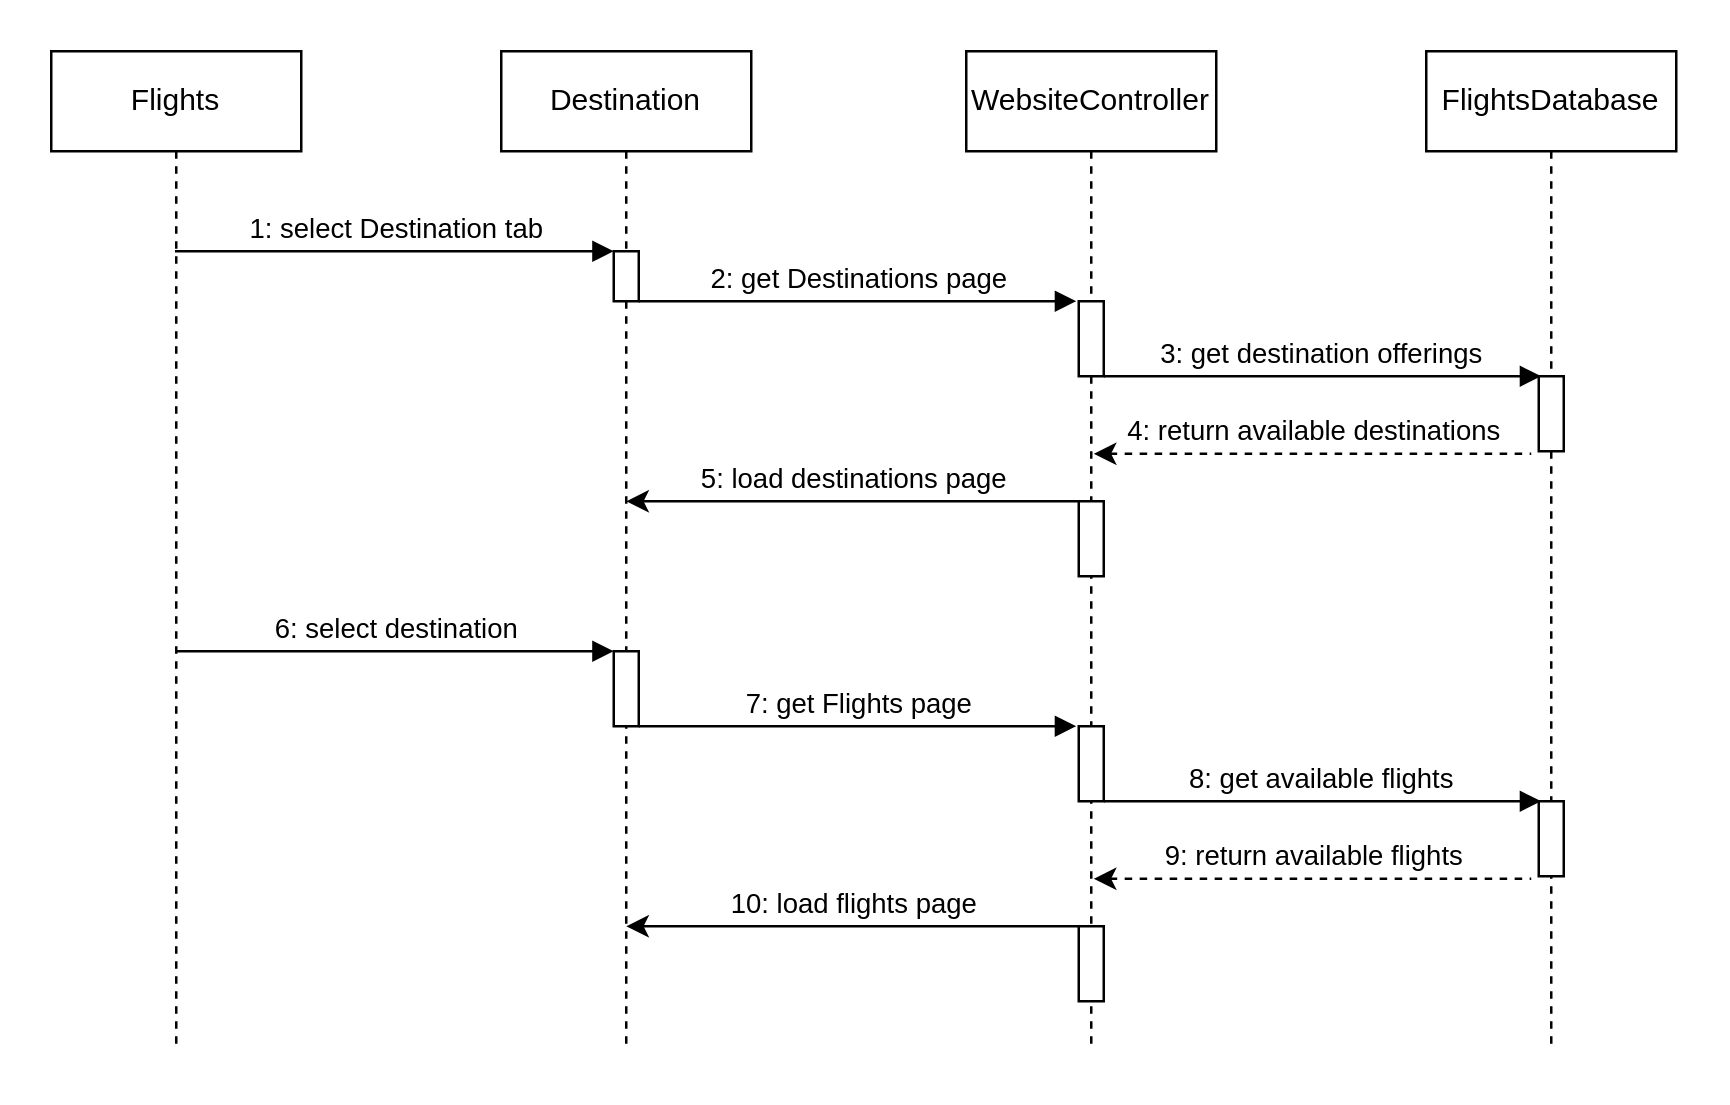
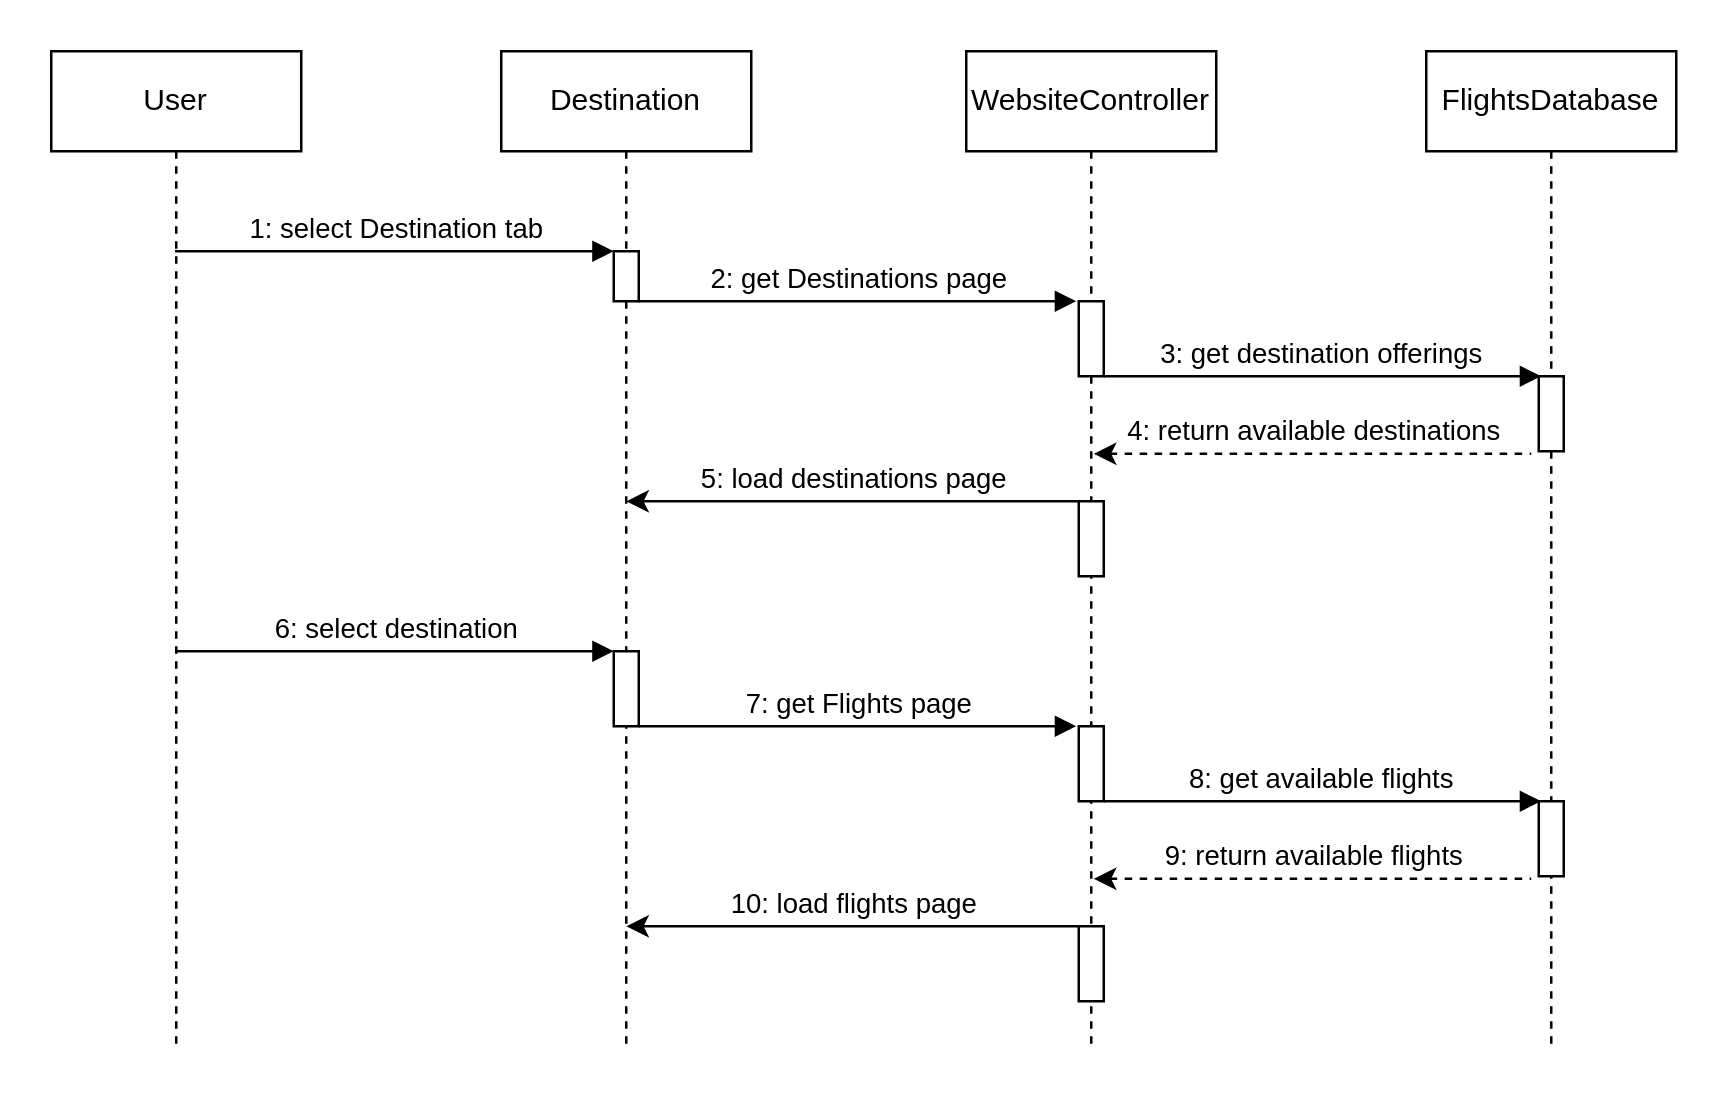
node "Flights": label "Flights" -> "User"
